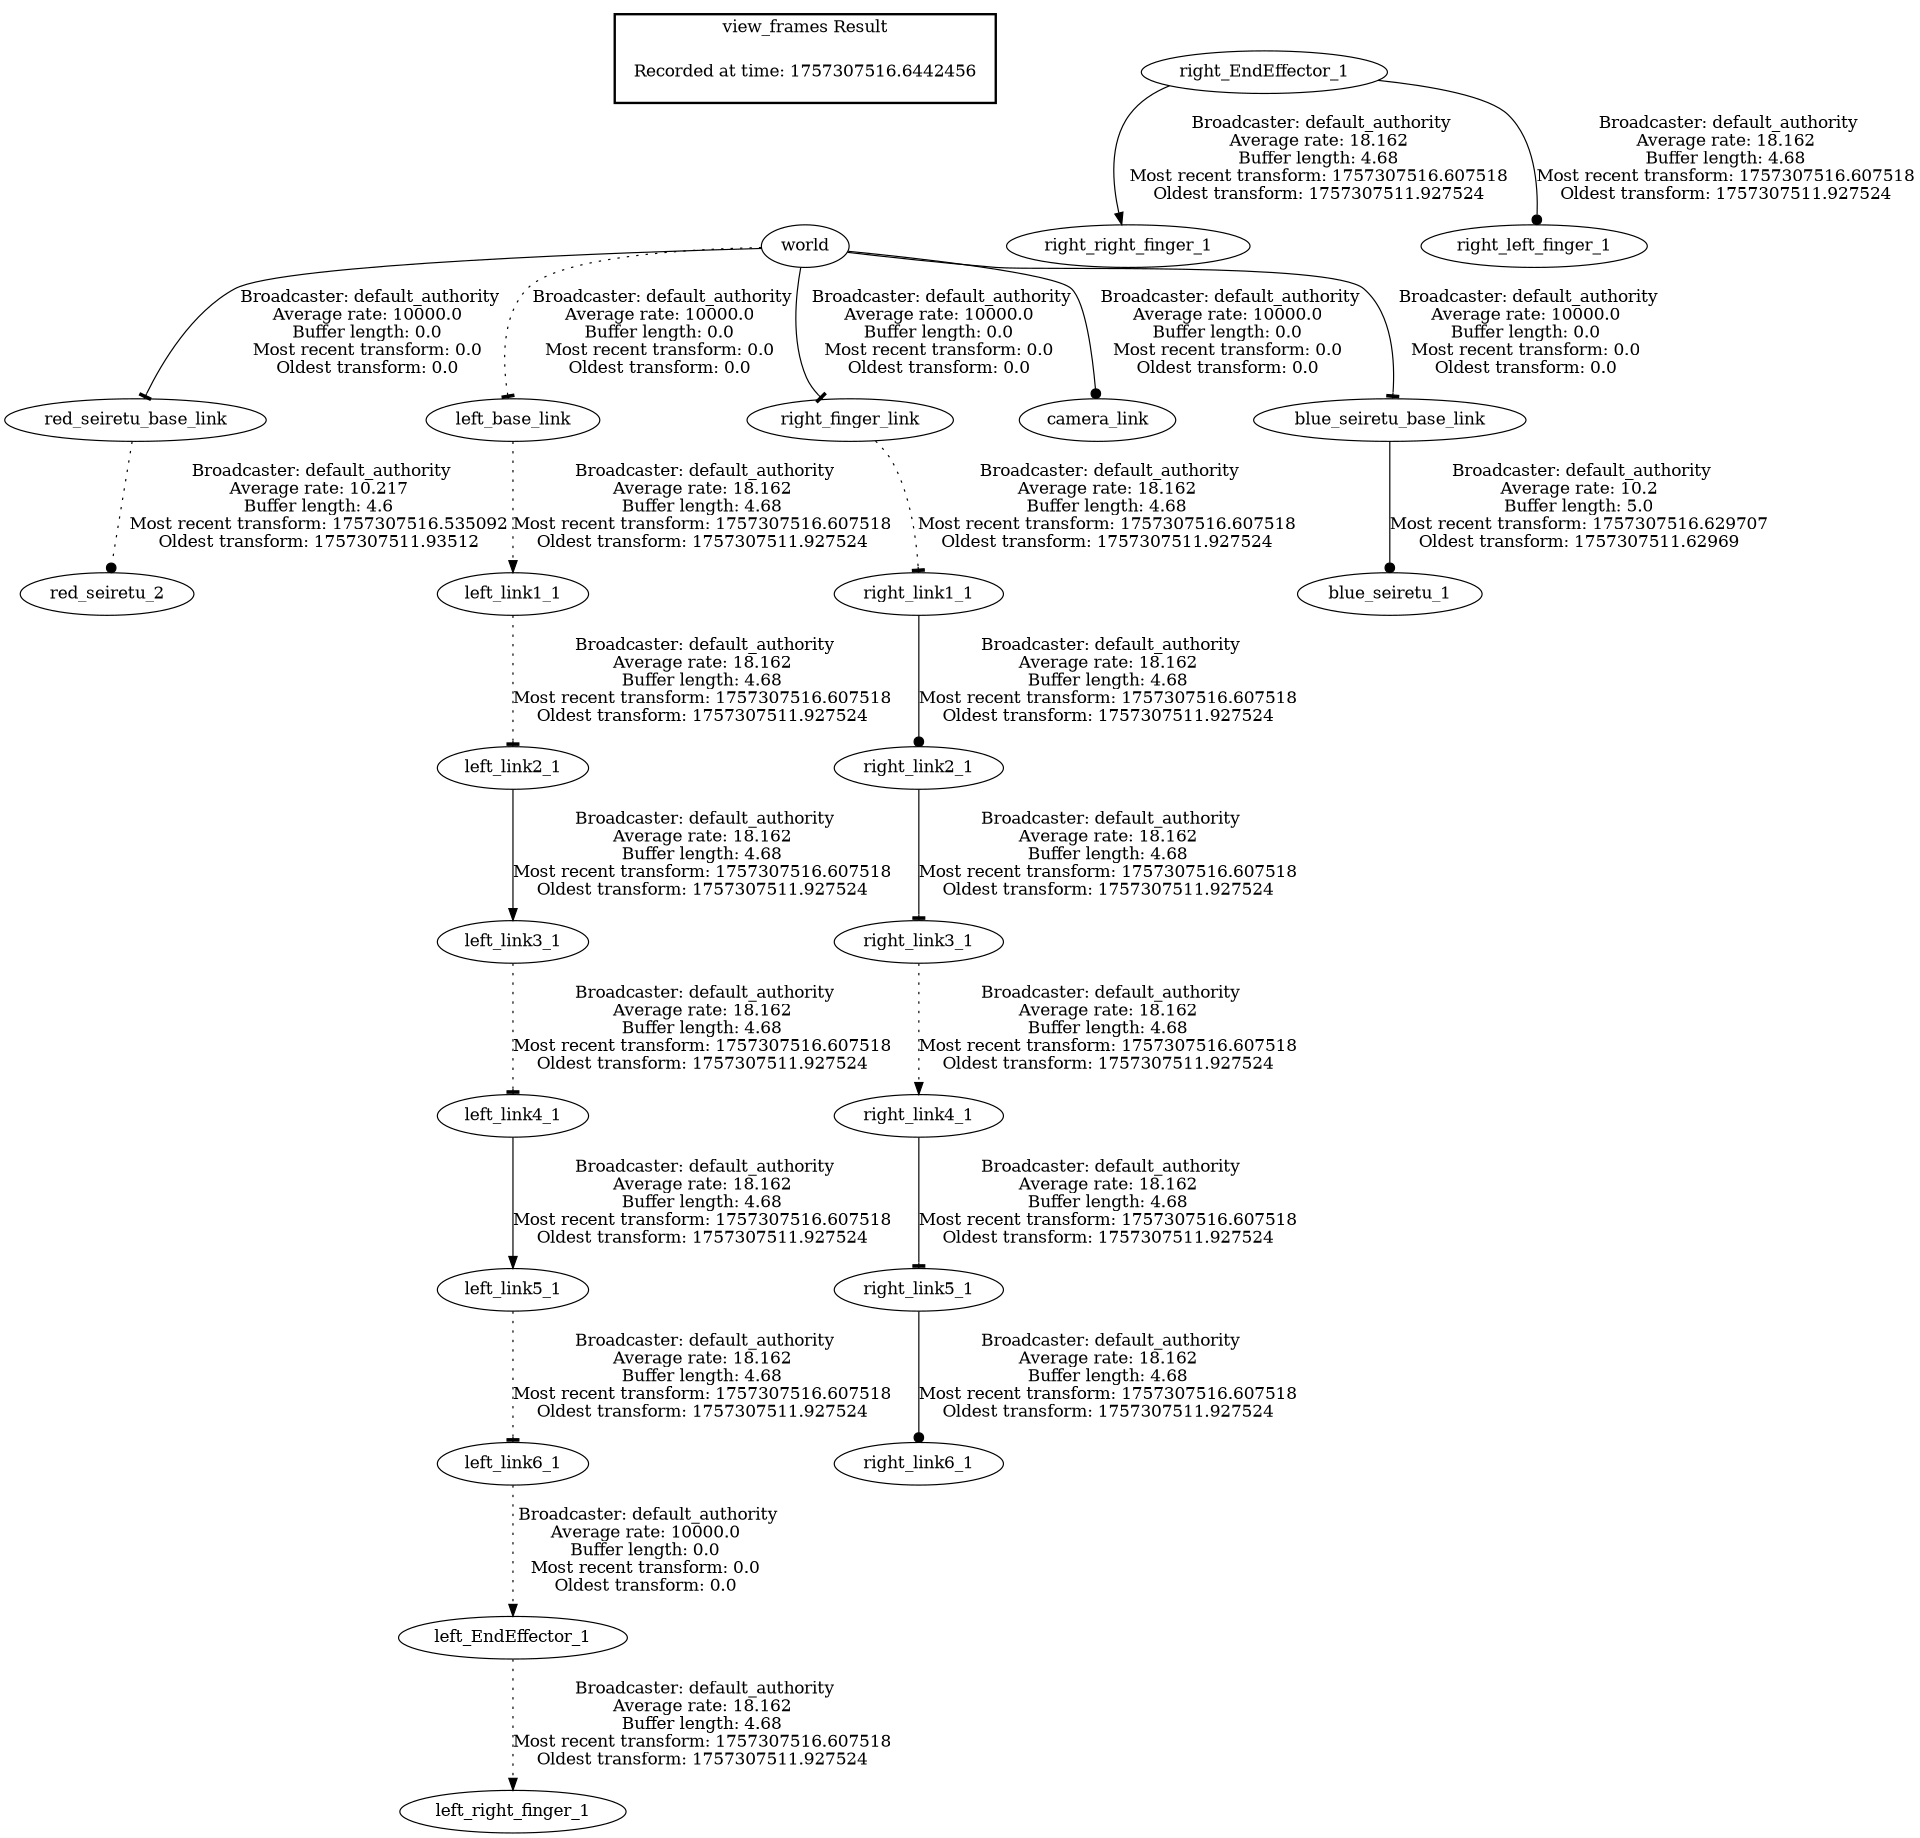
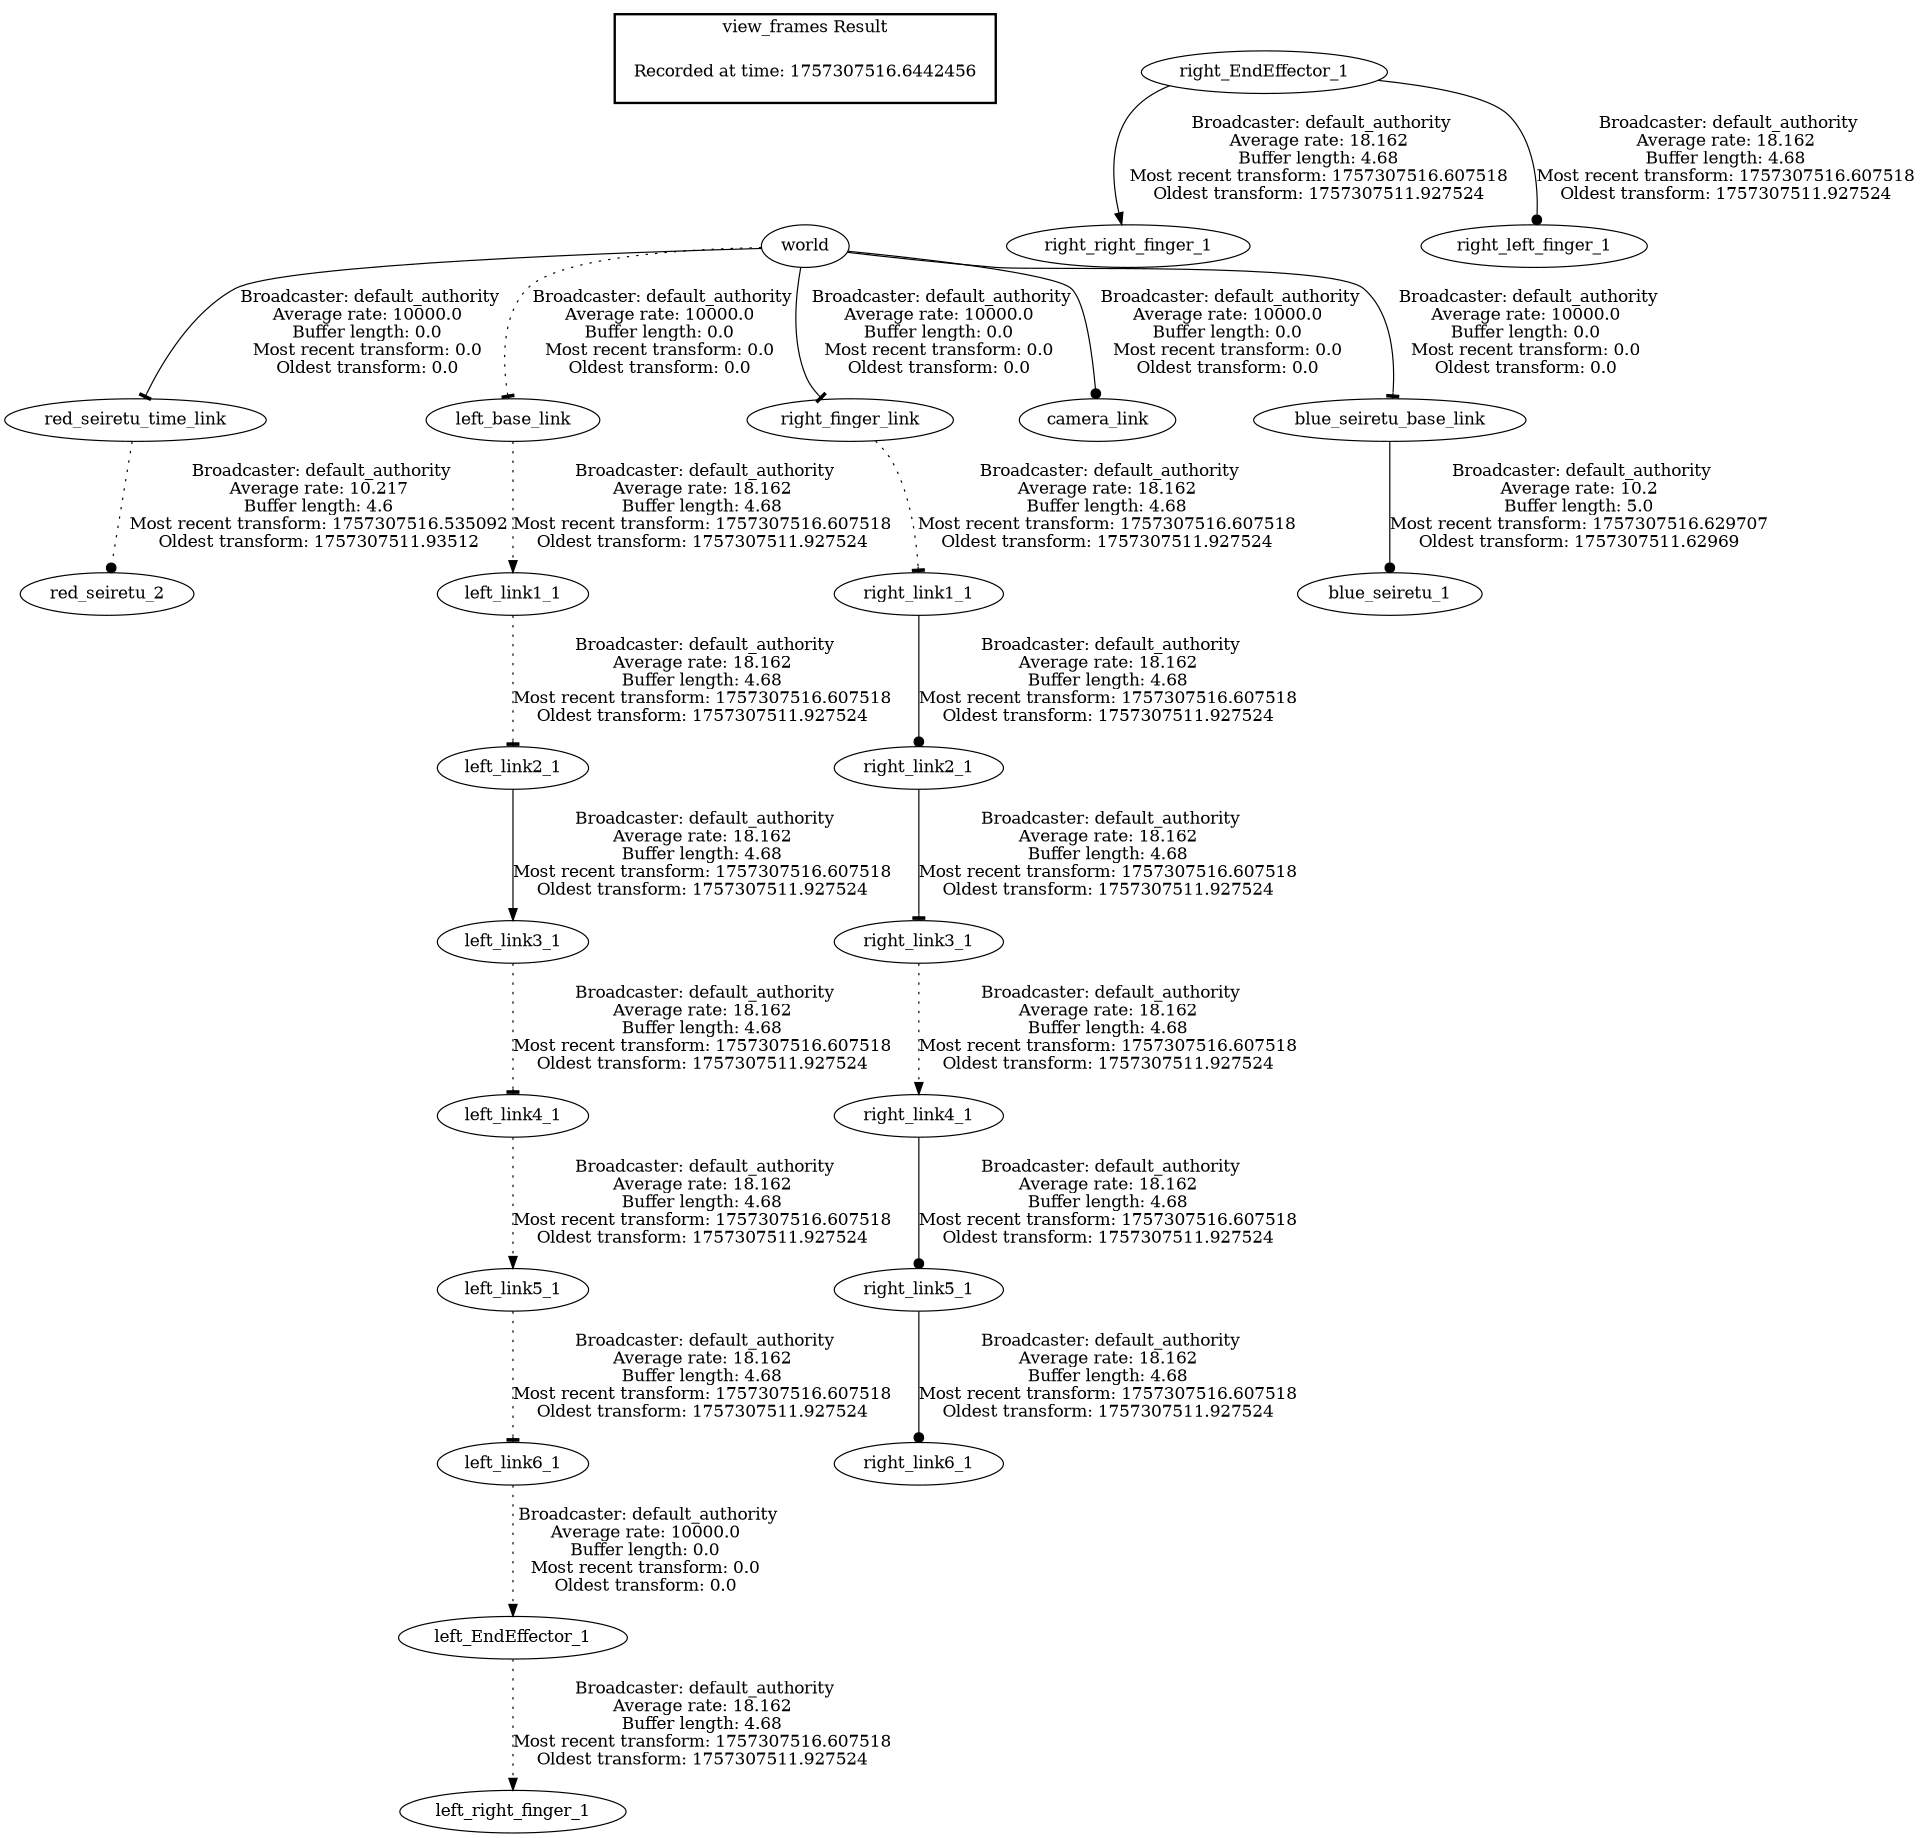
node "red_seiretu_base_link": label "red_seiretu_base_link" -> "red_seiretu_time_link"
edge "left_link4_1" -> "left_link5_1": style solid -> dotted
edge "right_link4_1" -> "right_link5_1": arrowhead tee -> dot
